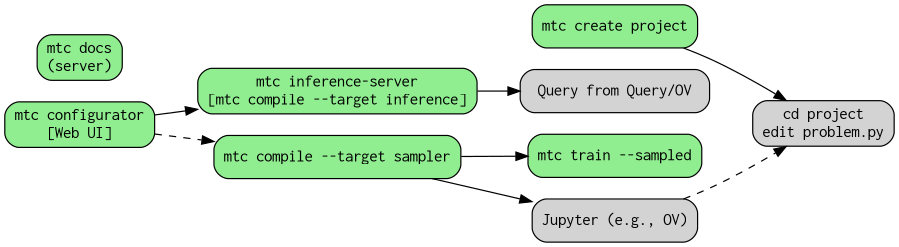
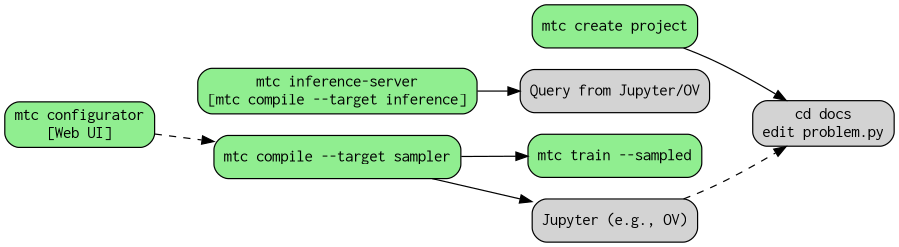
node "mtc docs (server)": removed
node "Query from Query/OV": label "Query from Query/OV" -> "Query from Jupyter/OV"
edge "mtc configurator [Web UI]" -> "mtc inference-server [mtc compile --target inference]": removed
node "cd project edit problem.py": label "cd project edit problem.py" -> "cd docs edit problem.py"
